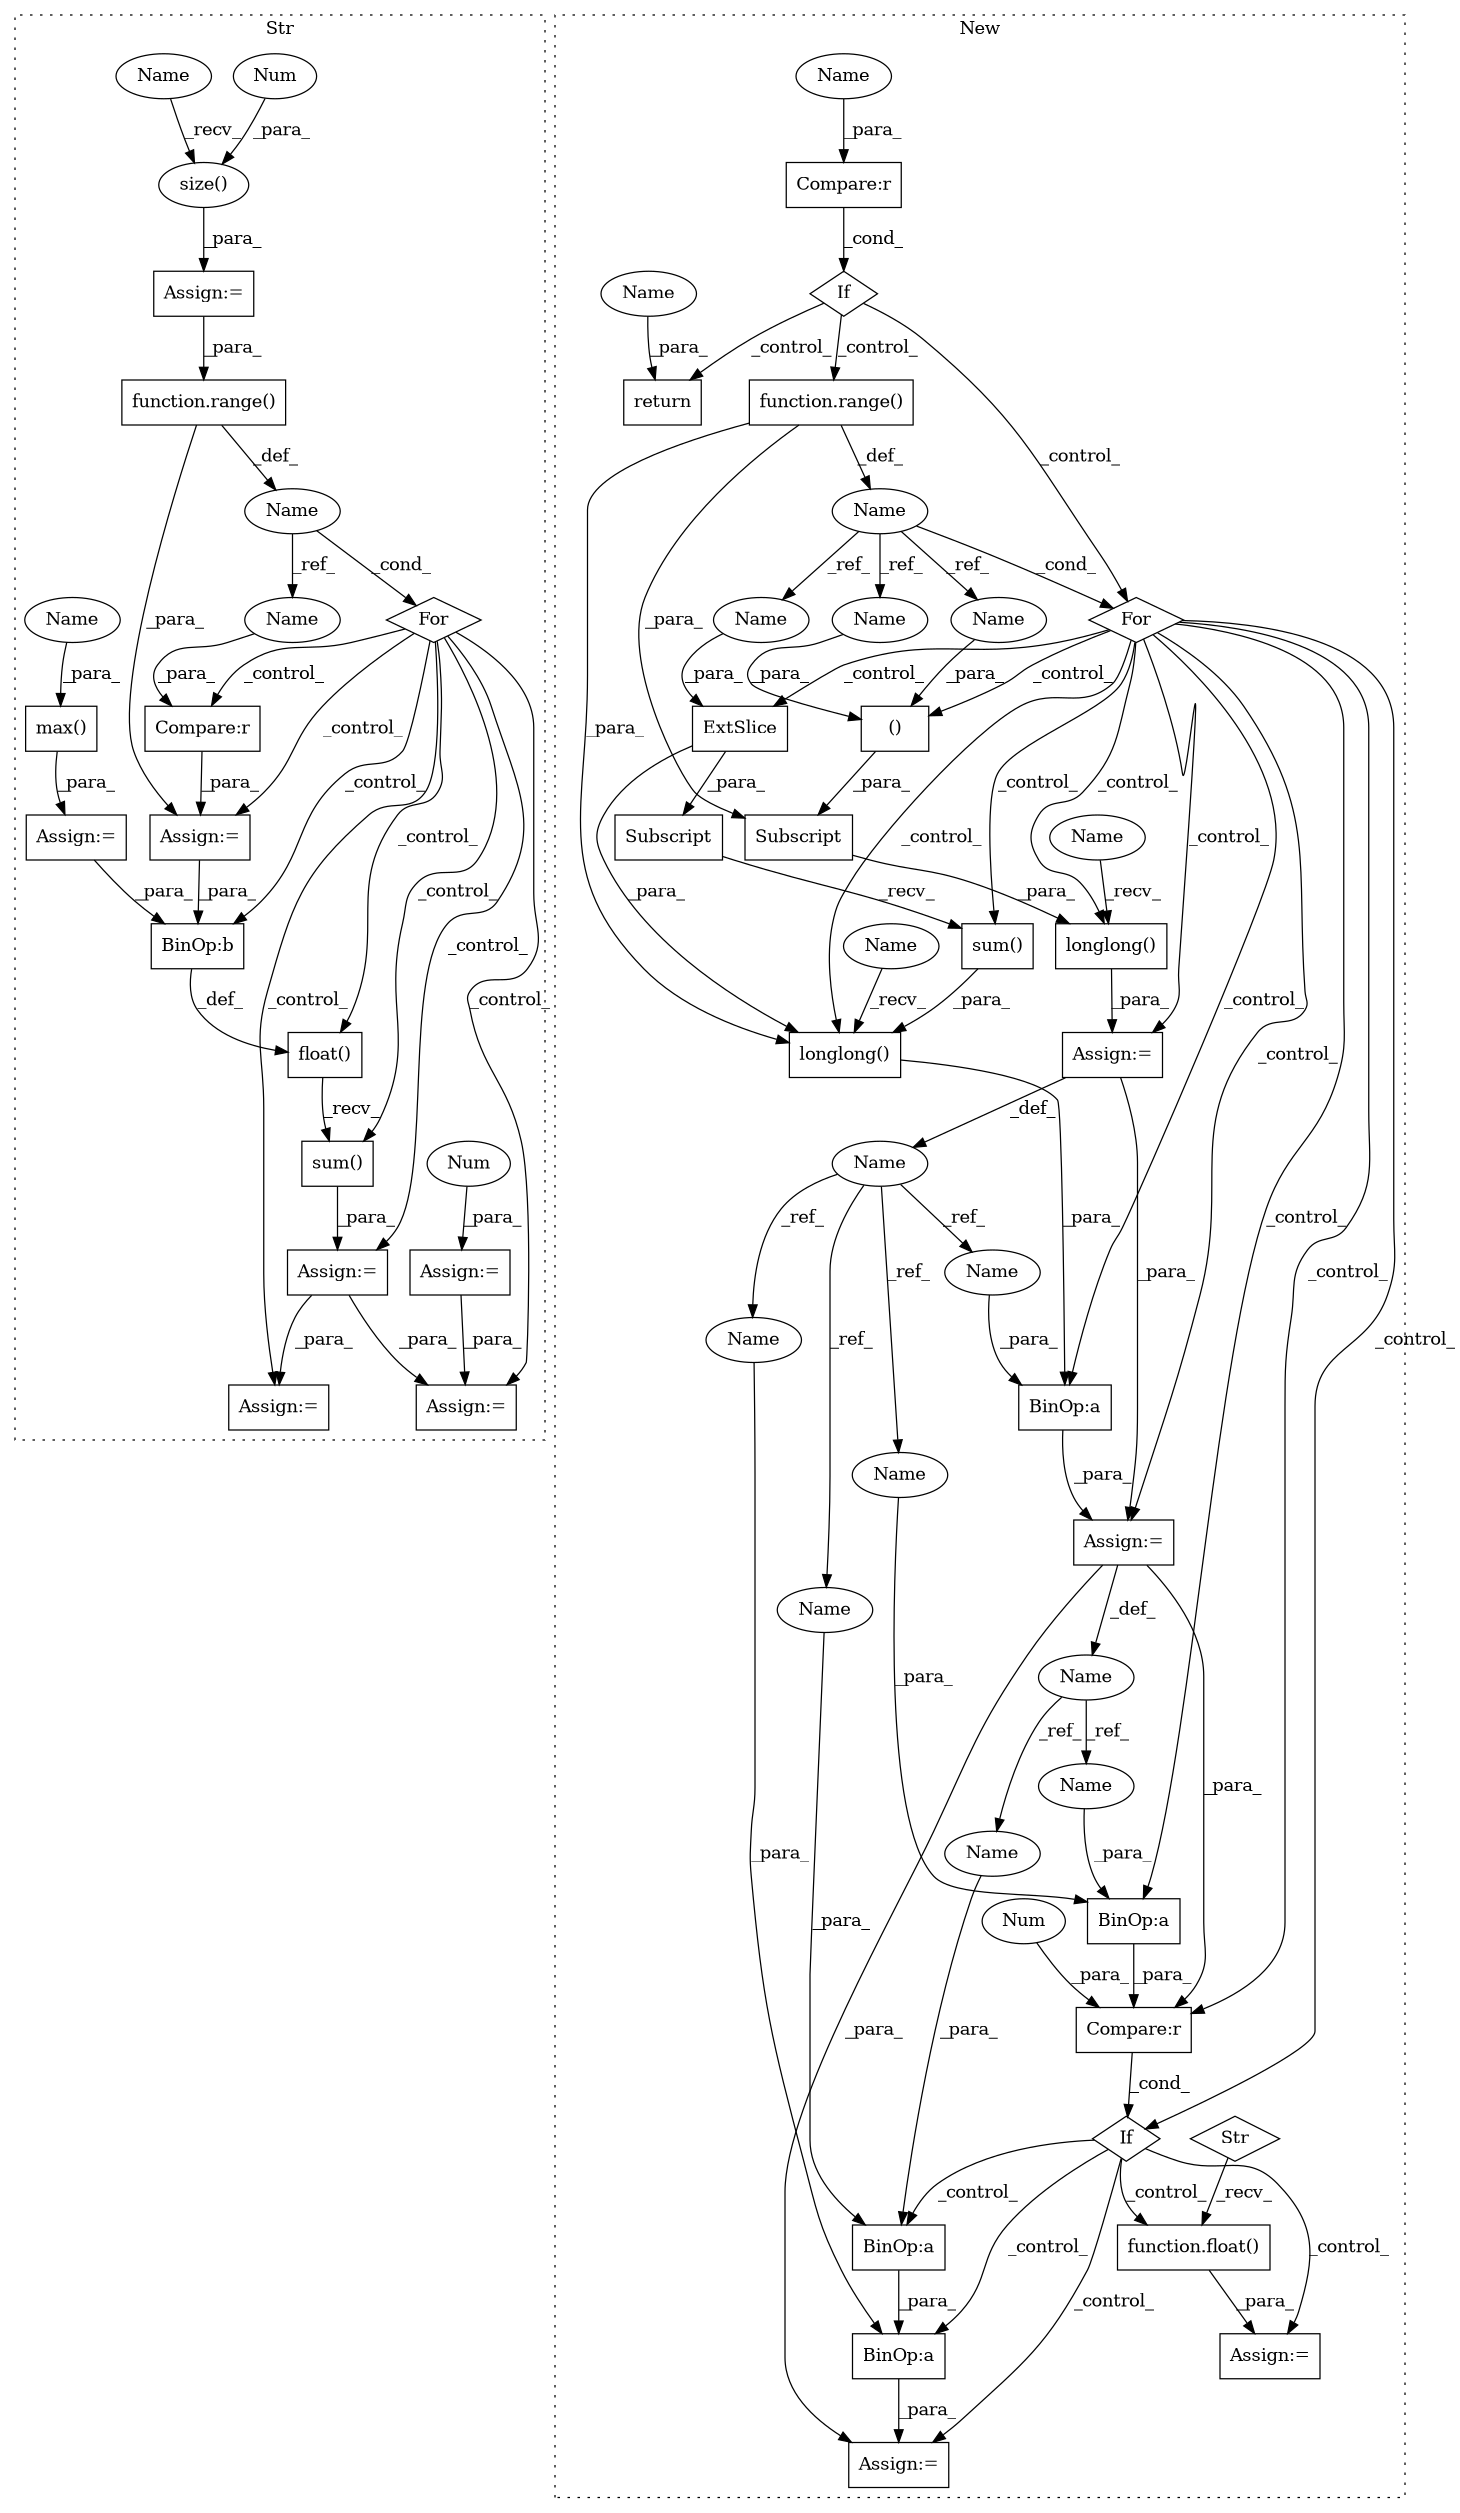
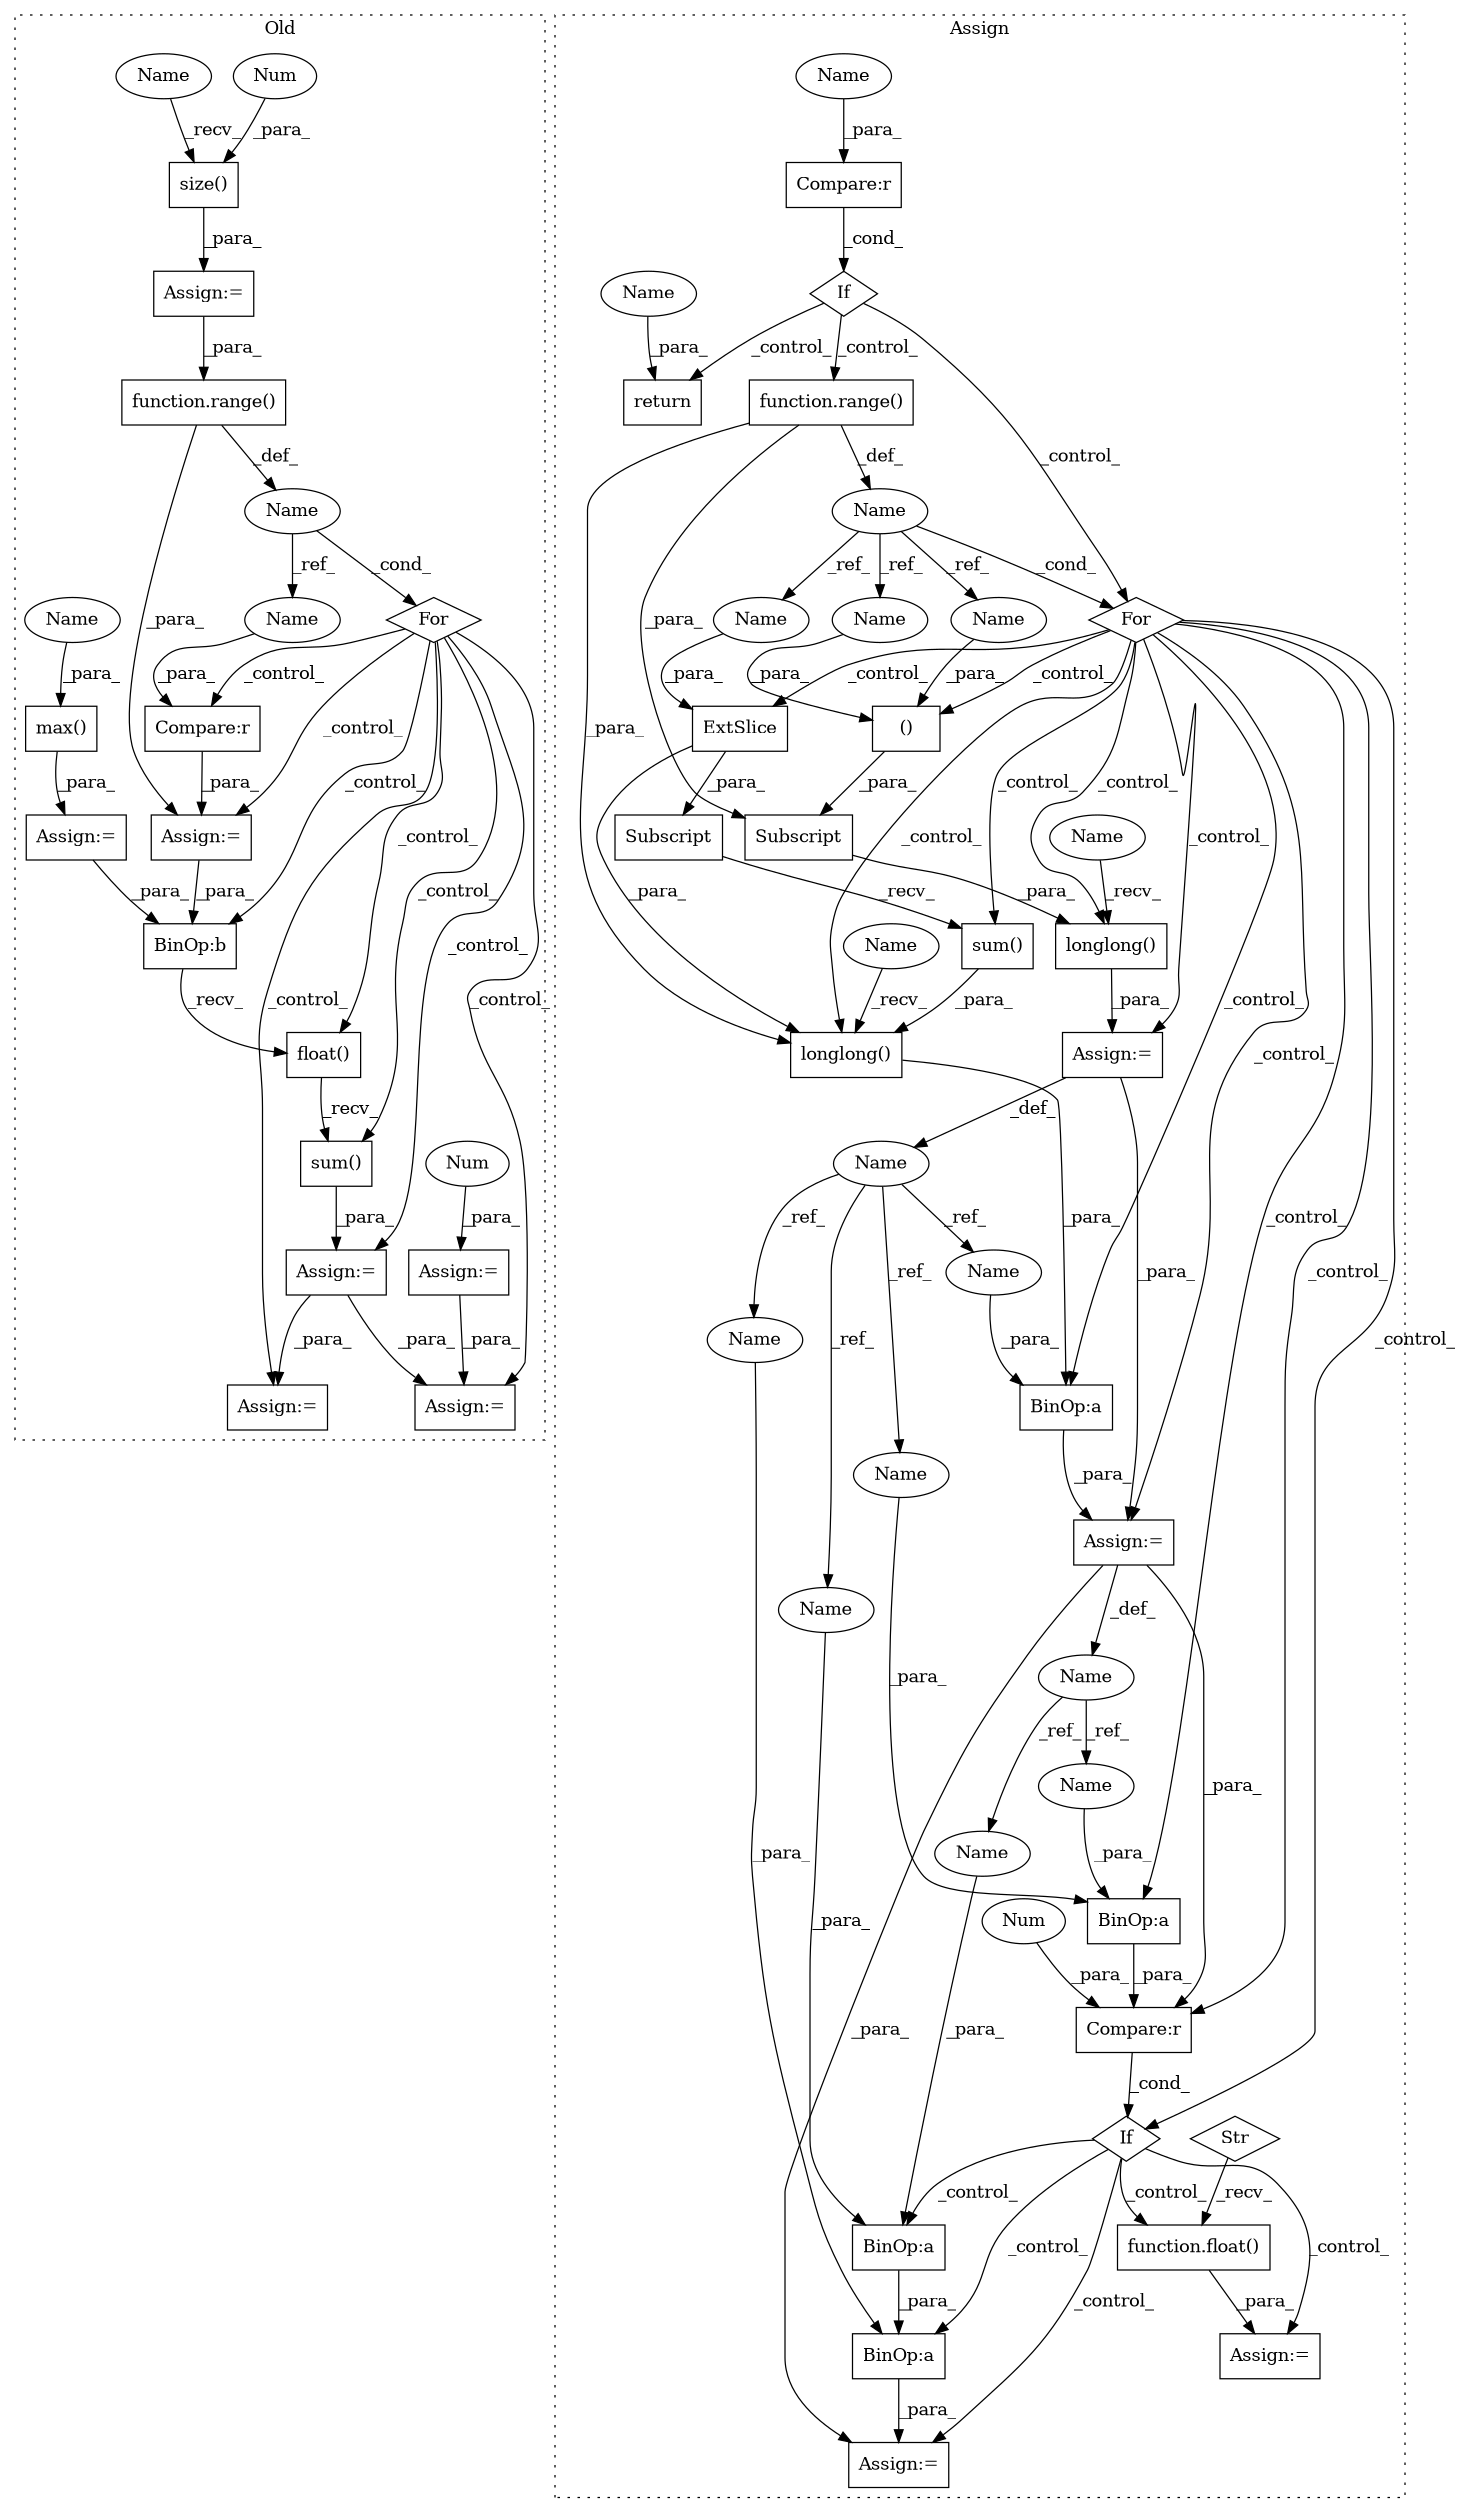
cluster "Str": label "Str" -> "Old"
cluster "New": label "New" -> "Assign"
node "size()": shape ellipse -> box
edge "BinOp:b" -> "float()": label "_def_" -> "_recv_"
